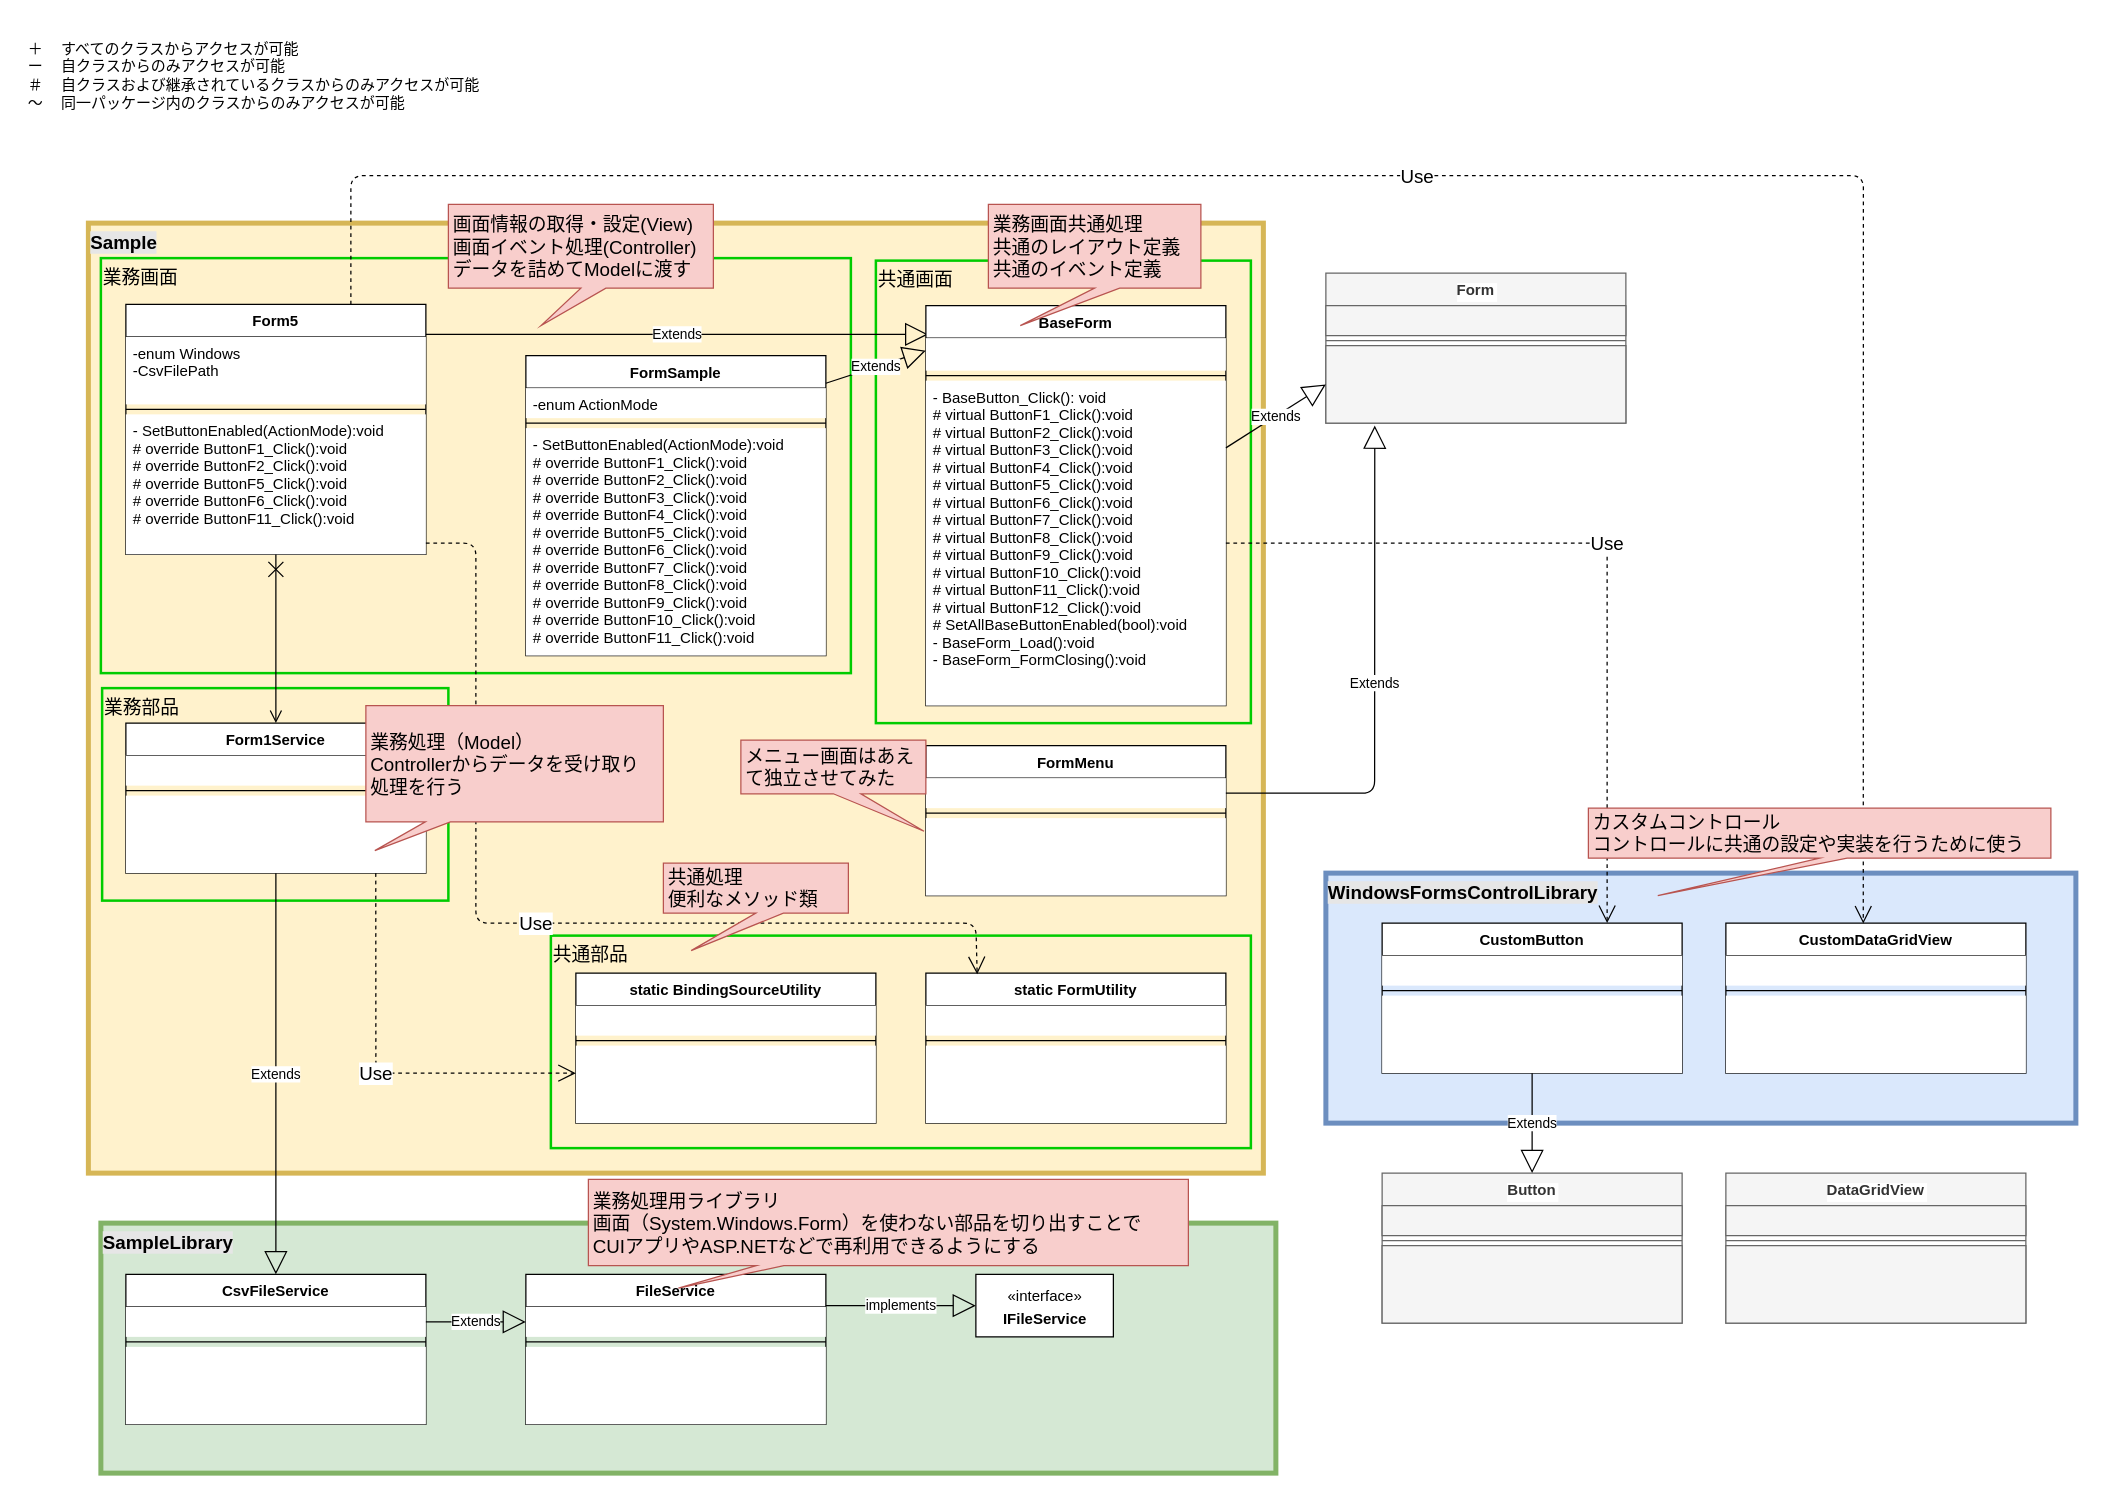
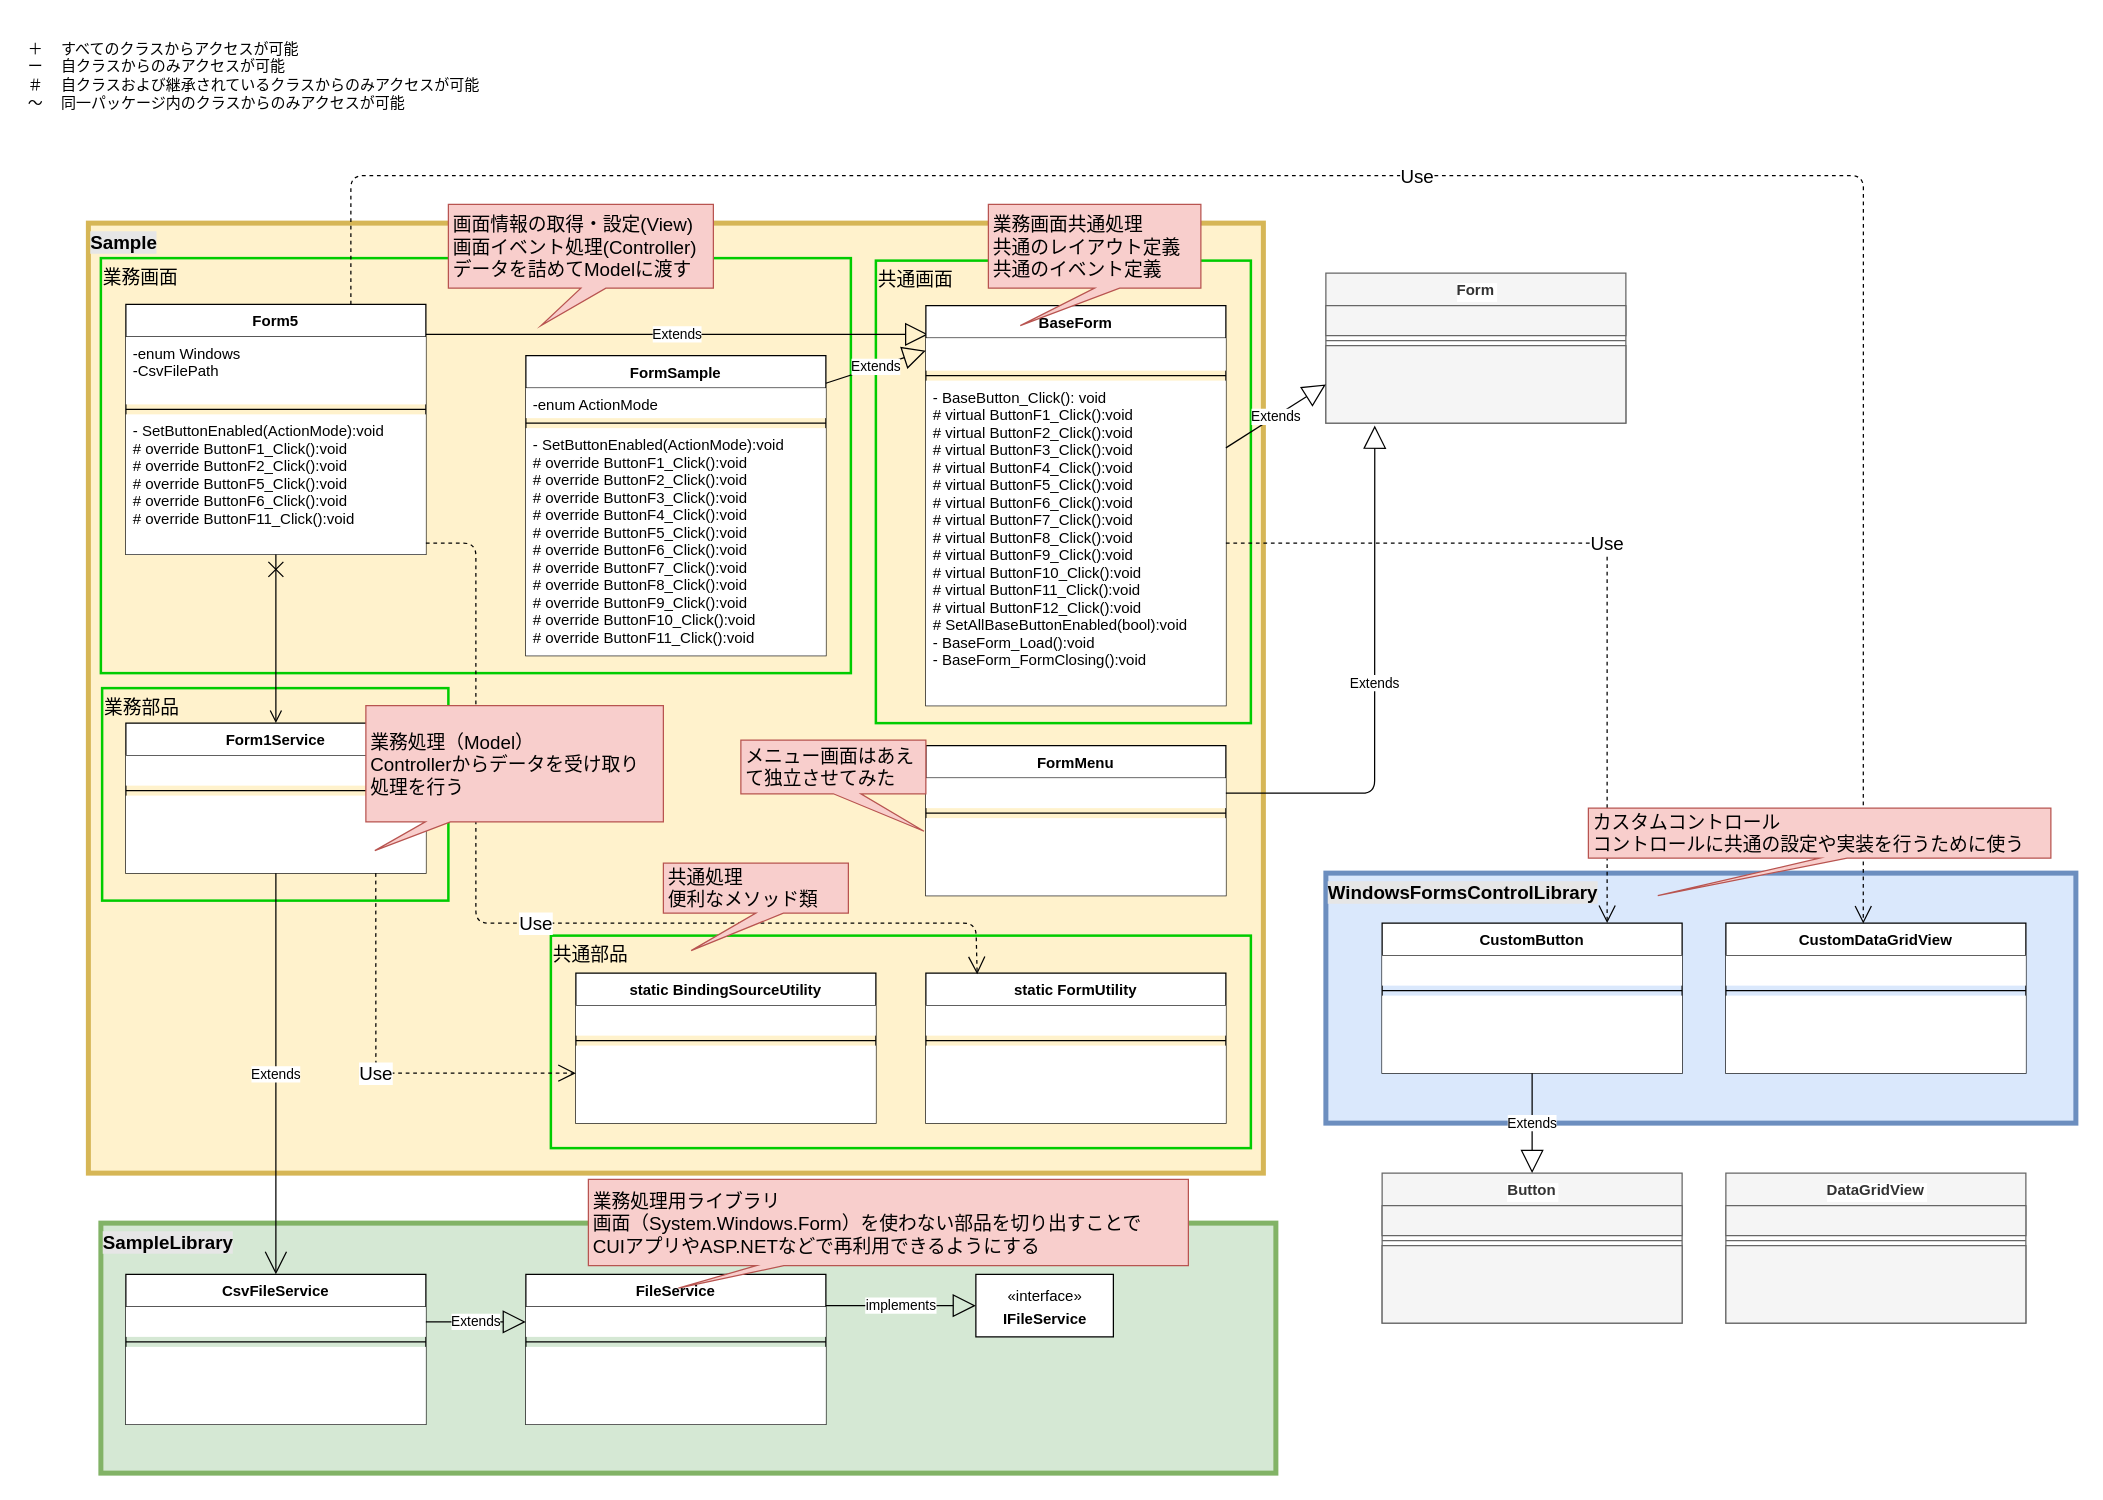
edge "Form1Service" -> "CsvFileService": arrowhead block -> open
